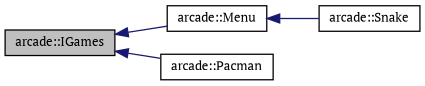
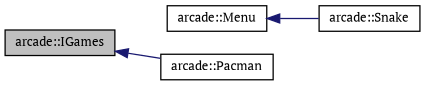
edge "arcade::Menu" -> "arcade::IGames": removed
